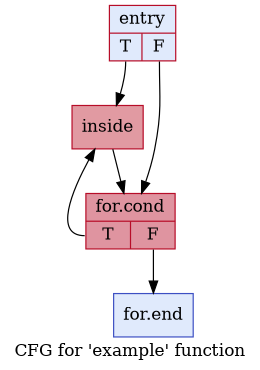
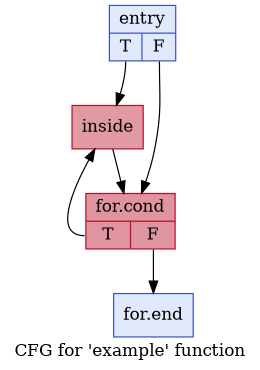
node "entry": color #b70d28ff -> #3d50c3ff
